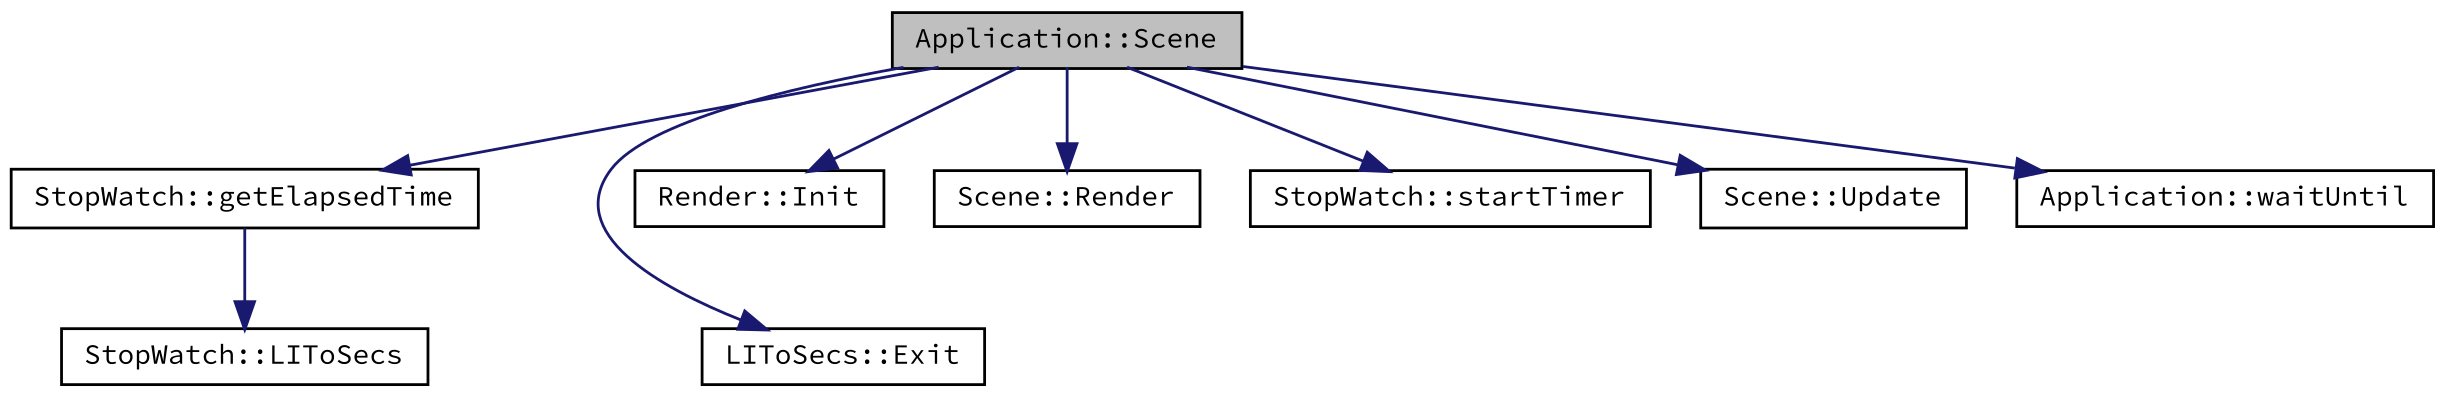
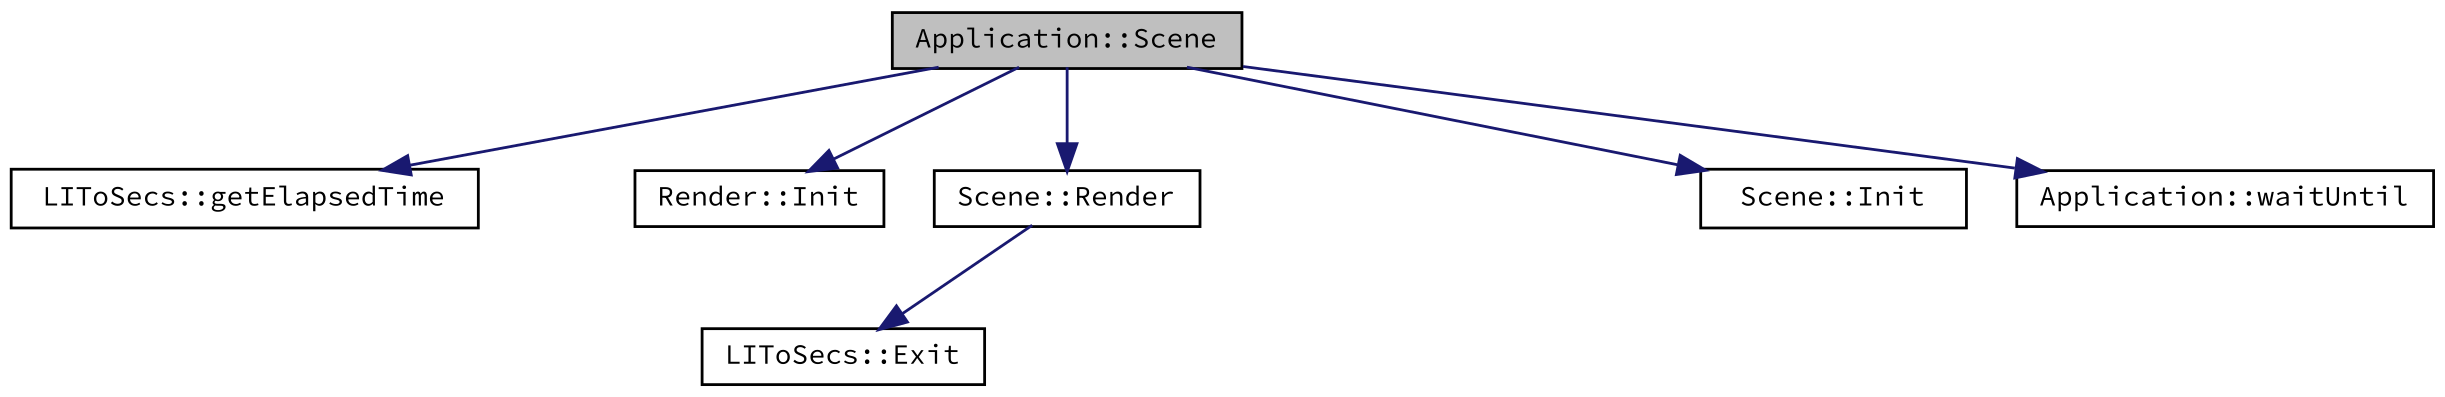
edge "Application::Scene" -> "LIToSecs::Exit": now "Scene::Render" -> "LIToSecs::Exit"
node "StopWatch::getElapsedTime": label "StopWatch::getElapsedTime" -> "LIToSecs::getElapsedTime"
node "StopWatch::startTimer": removed
node "Scene::Update": label "Scene::Update" -> "Scene::Init"
node "StopWatch::LIToSecs": removed
